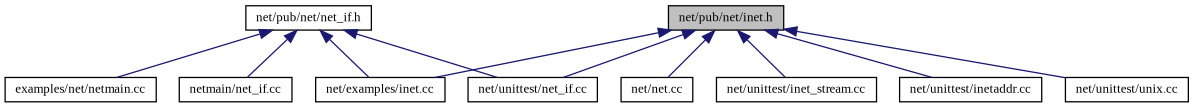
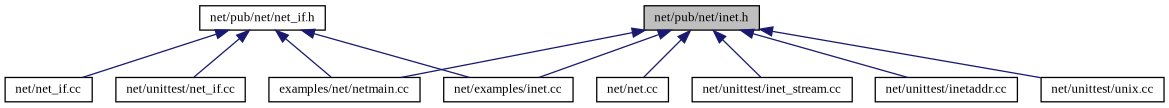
edge "net/unittest/net_if.cc" -> "net/pub/net/inet.h": now "examples/net/netmain.cc" -> "net/pub/net/inet.h"
node "netmain/net_if.cc": label "netmain/net_if.cc" -> "net/net_if.cc"
